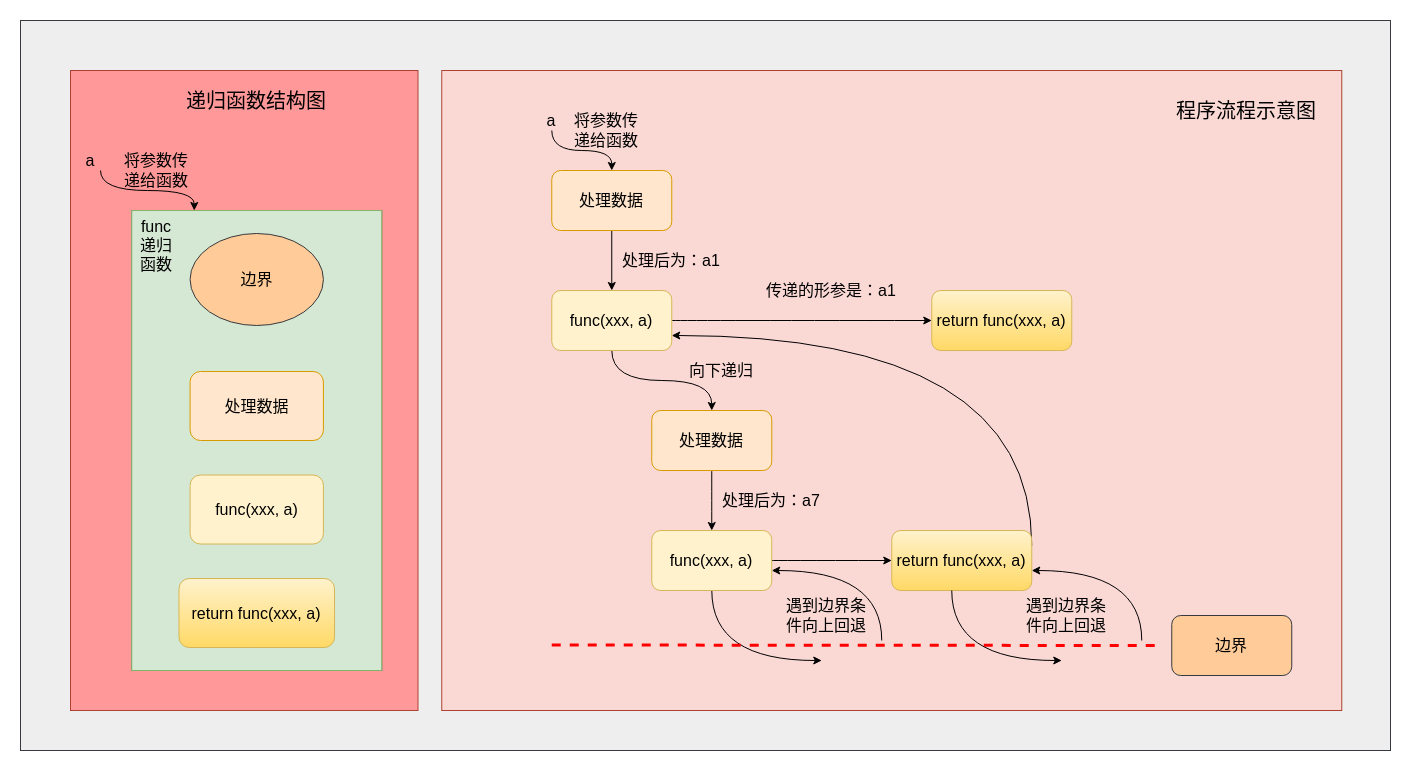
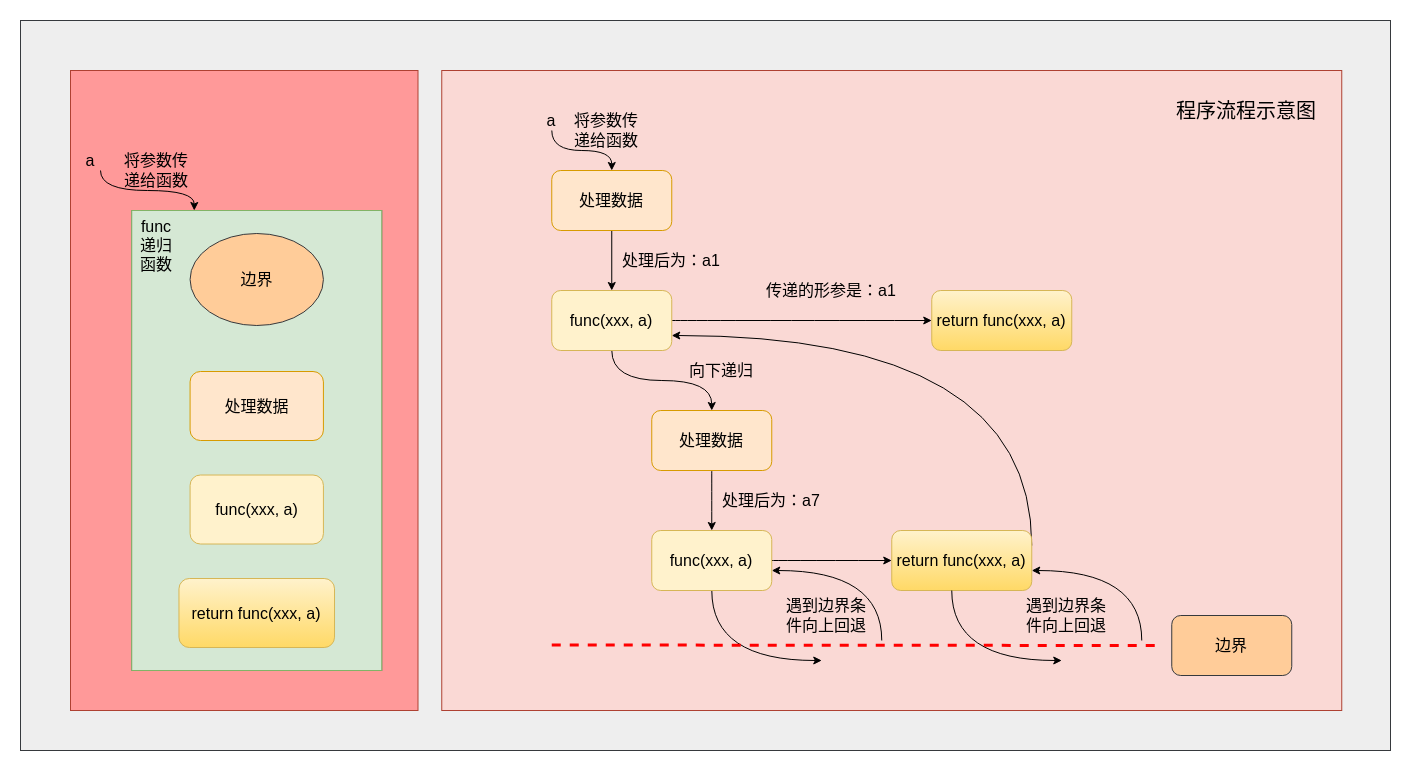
node "递归函数结构图": removed
